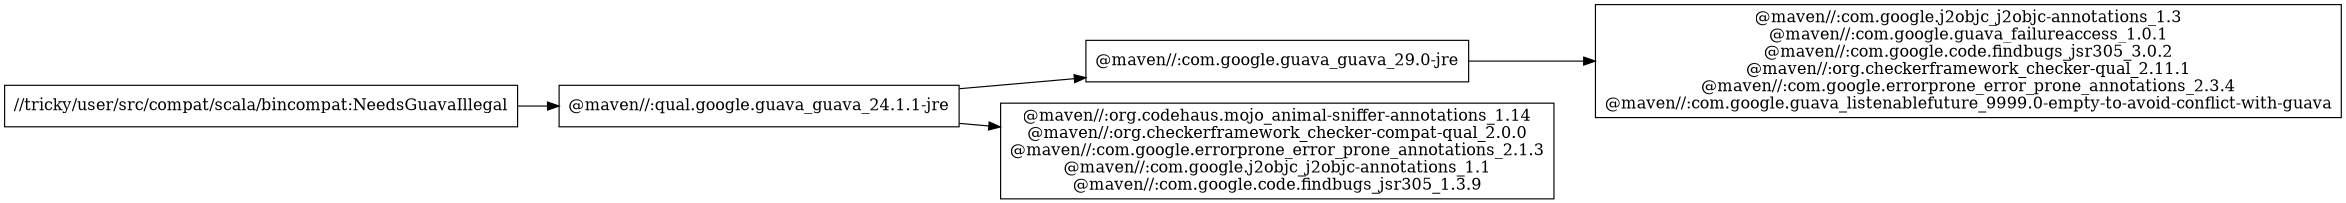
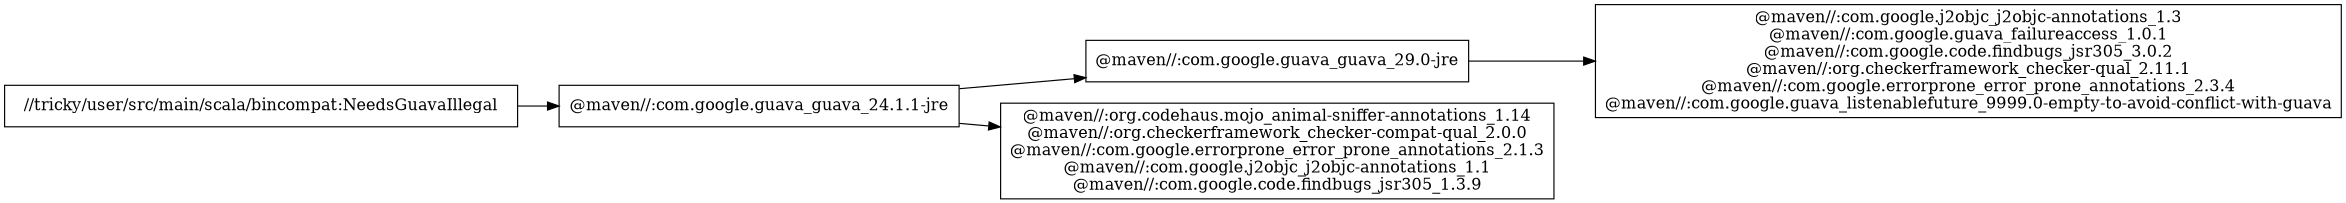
node "//tricky/user/src/compat/scala/bincompat:NeedsGuavaIllegal": label "//tricky/user/src/compat/scala/bincompat:NeedsGuavaIllegal" -> "//tricky/user/src/main/scala/bincompat:NeedsGuavaIllegal"
node "@maven//:qual.google.guava_guava_24.1.1-jre": label "@maven//:qual.google.guava_guava_24.1.1-jre" -> "@maven//:com.google.guava_guava_24.1.1-jre"
